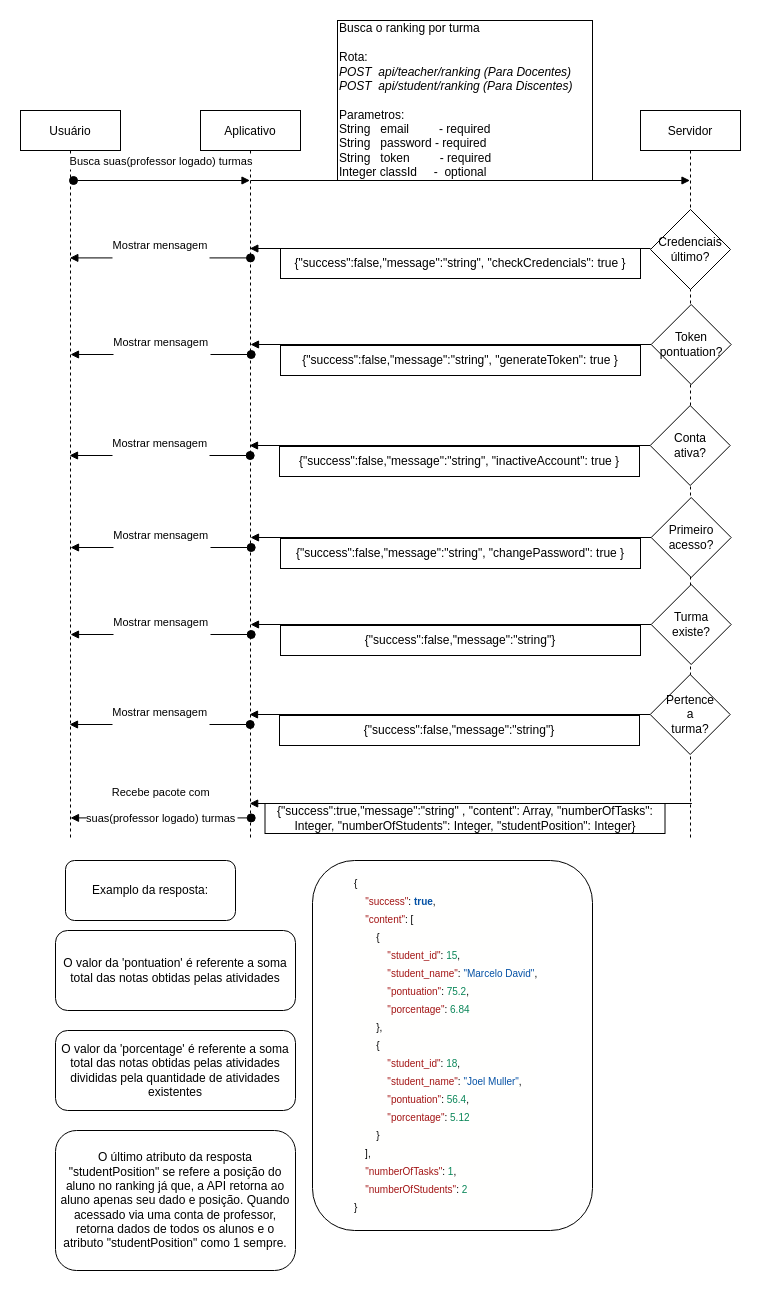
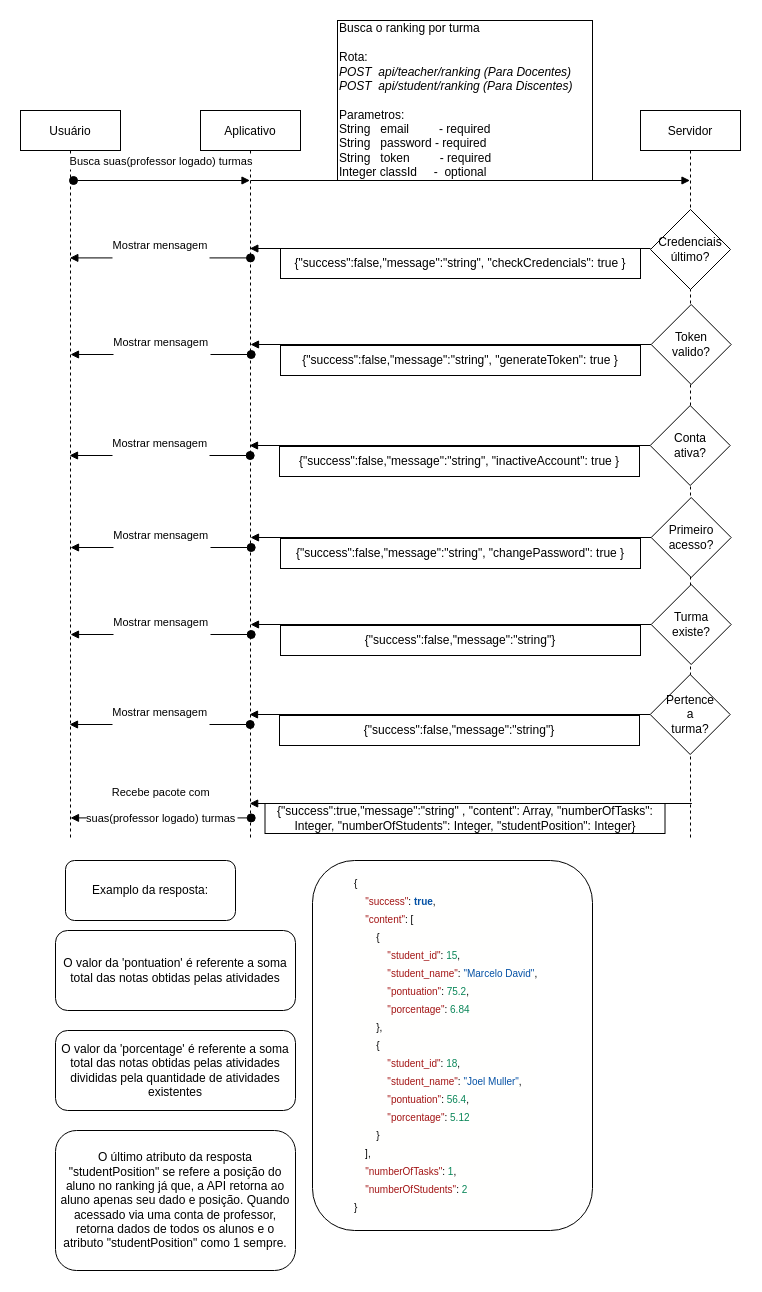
node "Token pontuation?": label "Token pontuation?" -> "Token valido?"
